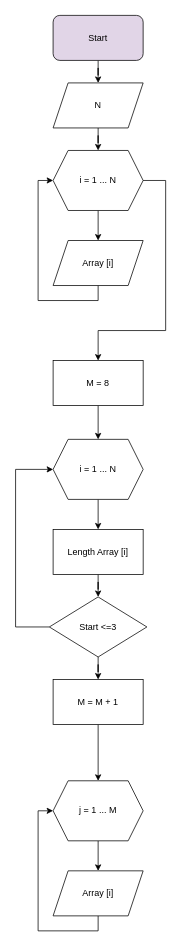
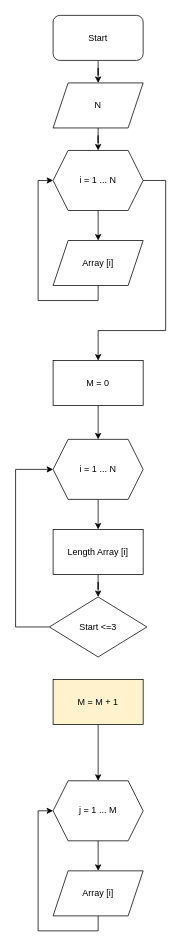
node "Start": fillcolor #e1d5e7 -> #ffffff
node "M = 8": label "M = 8" -> "M = 0"
edge "Start <=3" -> "M = M + 1": removed
node "M = M + 1": fillcolor #ffffff -> #fff2cc
